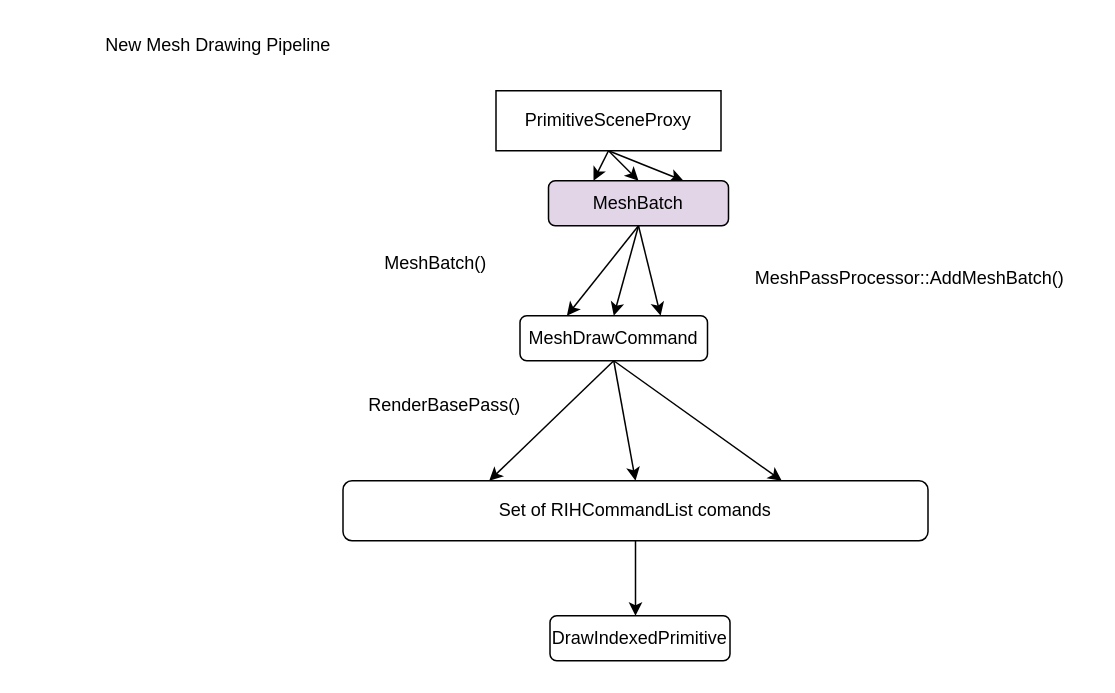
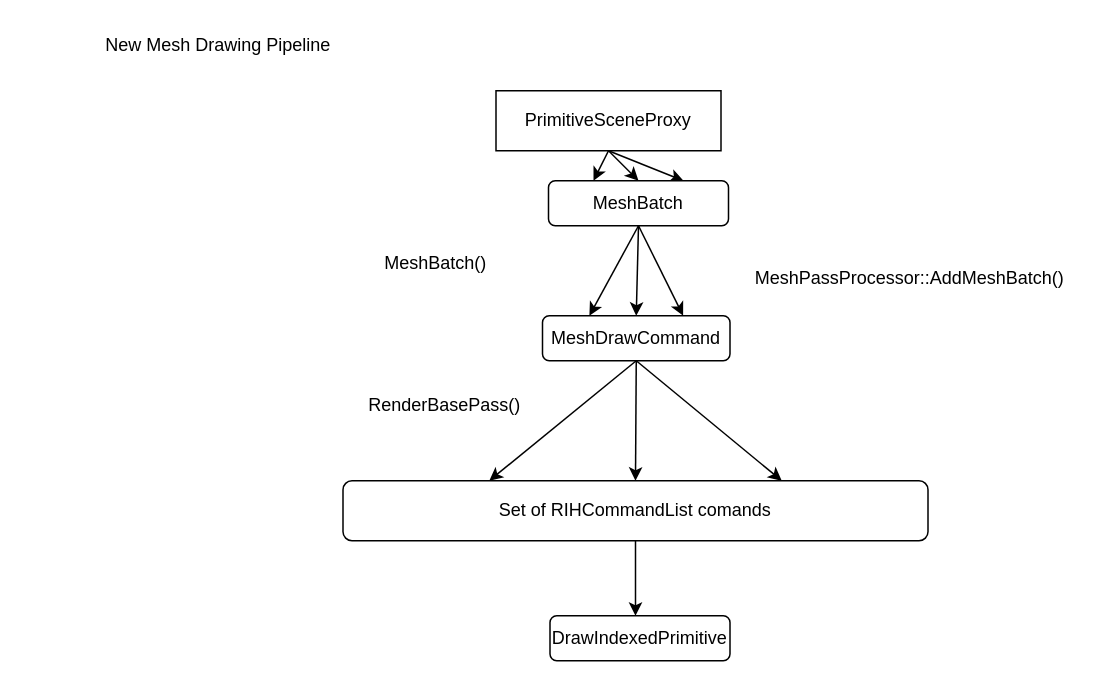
node "MeshBatch": fillcolor #e1d5e7 -> #ffffff
node "MeshDrawCommand": moved (614, 338) -> (636, 338)
